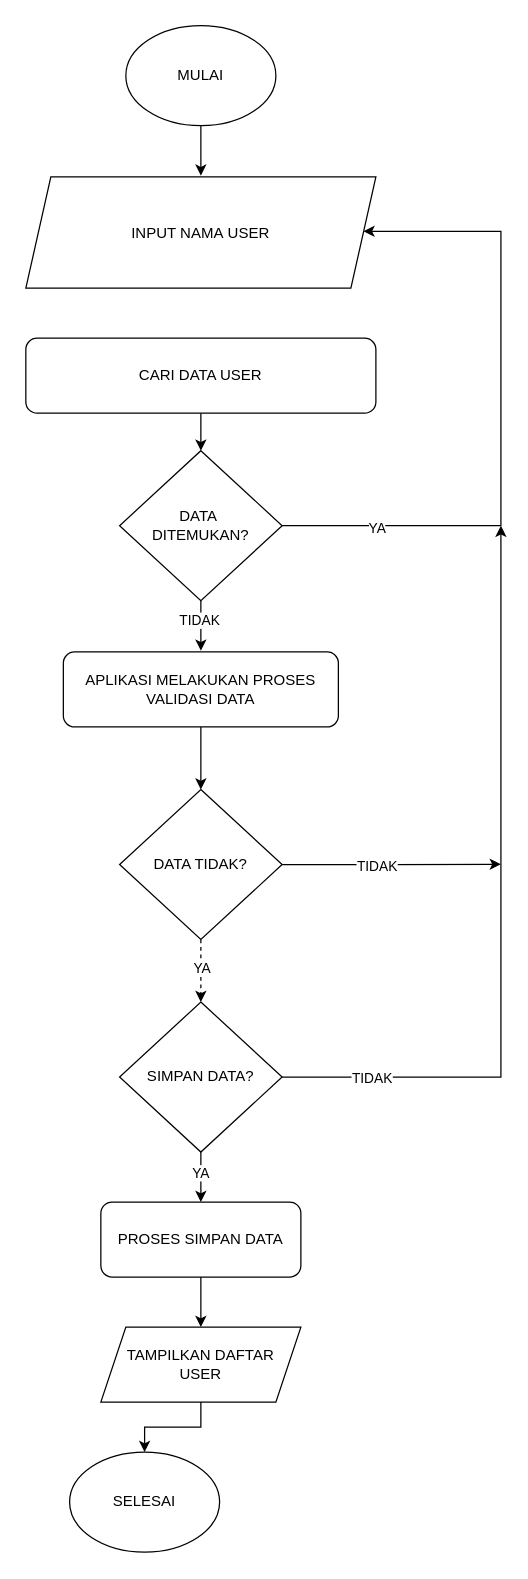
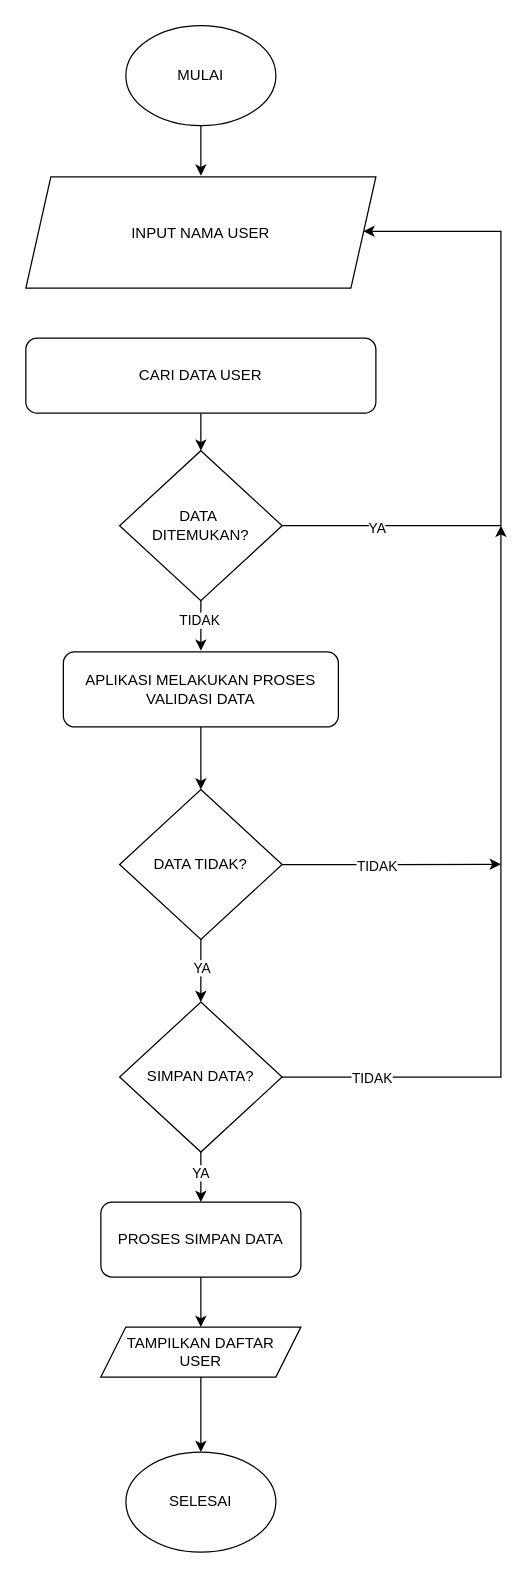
edge "DATA TIDAK?" -> "SIMPAN DATA?": style dashed -> solid
node "TAMPILKAN DAFTAR USER": size 200x75 -> 200x50
node "SELESAI": moved (144, 1502) -> (201, 1502)
